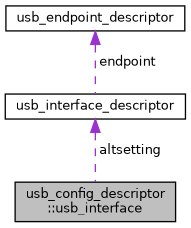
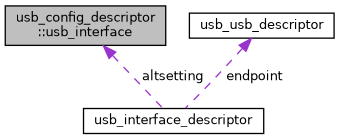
node "usb_endpoint_descriptor": label "usb_endpoint_descriptor" -> "usb_usb_descriptor"
edge "usb_config_descriptor ::usb_interface" -> "usb_interface_descriptor": reversed
